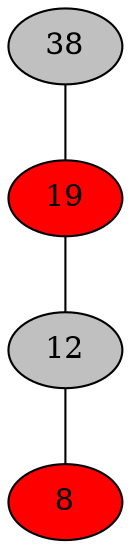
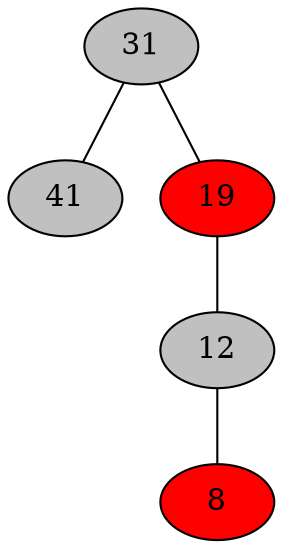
node "38": label "38" -> "31"
node "41": added
